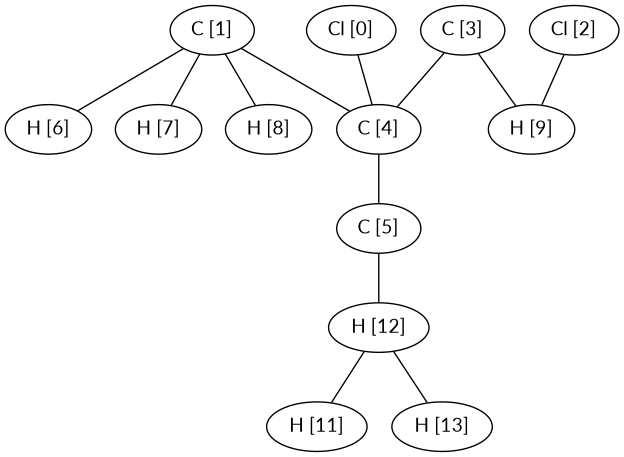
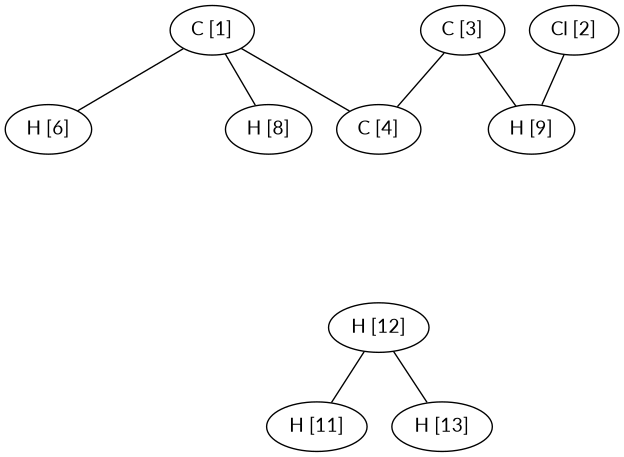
node "Cl [0]": removed
node "H [7]": removed
node "C [5]": removed
